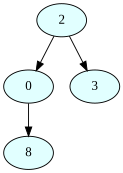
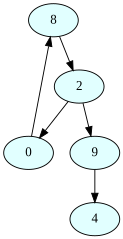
edge "8" -> "2": added
node "3": label "3" -> "9"
node "4": added
